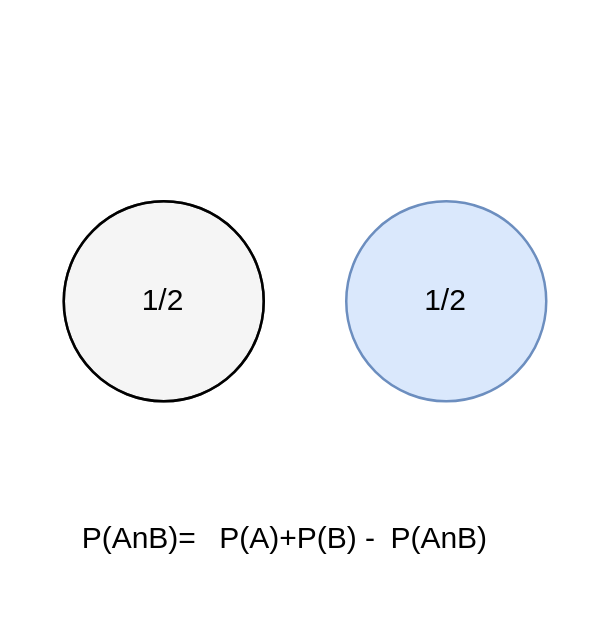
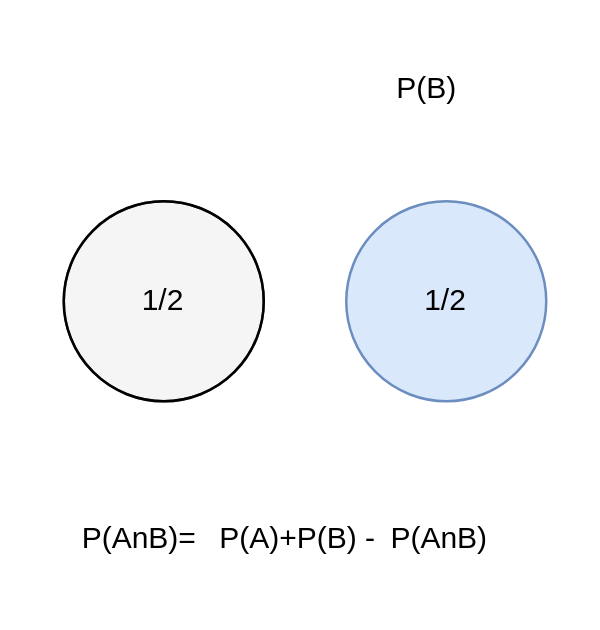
node "P(B)": added
